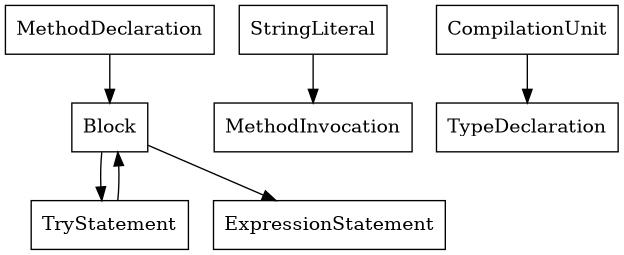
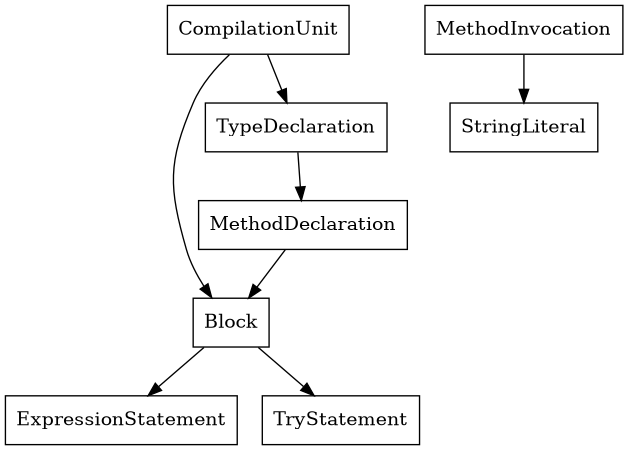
edge "StringLiteral" -> "MethodInvocation": reversed
edge "TypeDeclaration" -> "MethodDeclaration": added
edge "TryStatement" -> "Block": now "CompilationUnit" -> "Block"
